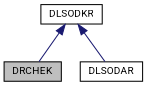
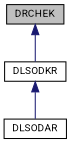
edge "DRCHEK" -> "DLSODKR": reversed
